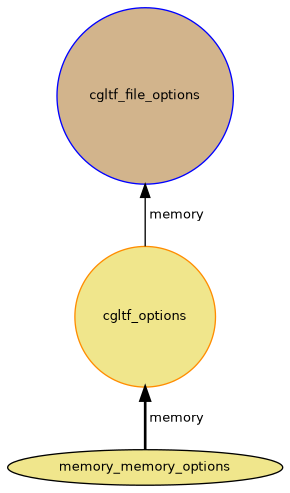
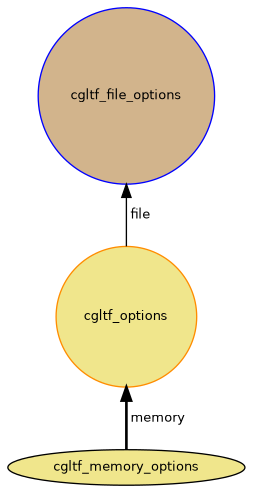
edge "cgltf_options" -> "cgltf_file_options": label " memory" -> " file"
node "memory_memory_options": label "memory_memory_options" -> "cgltf_memory_options"
